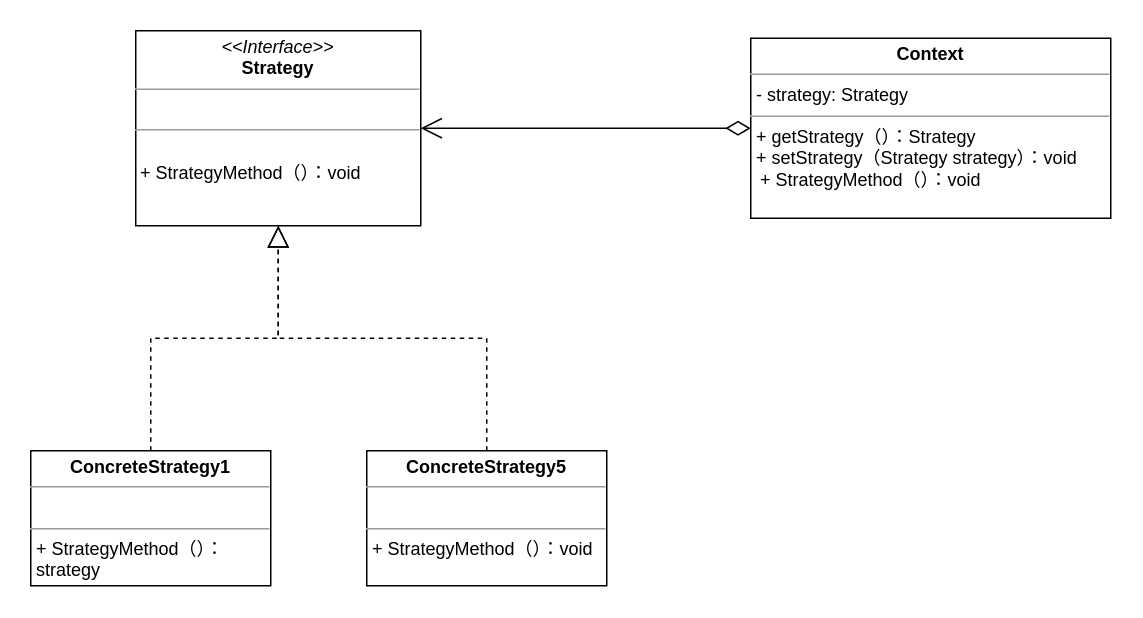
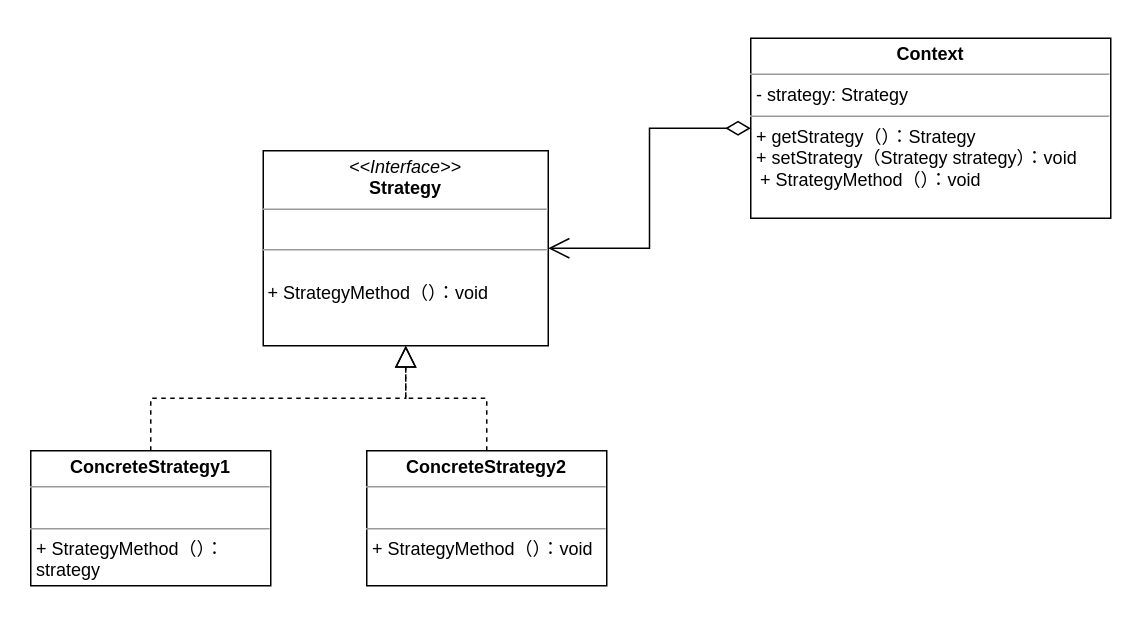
node "<<Interface>> Strategy + StrategyMethod（）：void": moved (278, 128) -> (406, 248)
node "ConcreteStrategy5 + StrategyMethod（）：void": label "ConcreteStrategy5 + StrategyMethod（）：void" -> "ConcreteStrategy2 + StrategyMethod（）：void"
